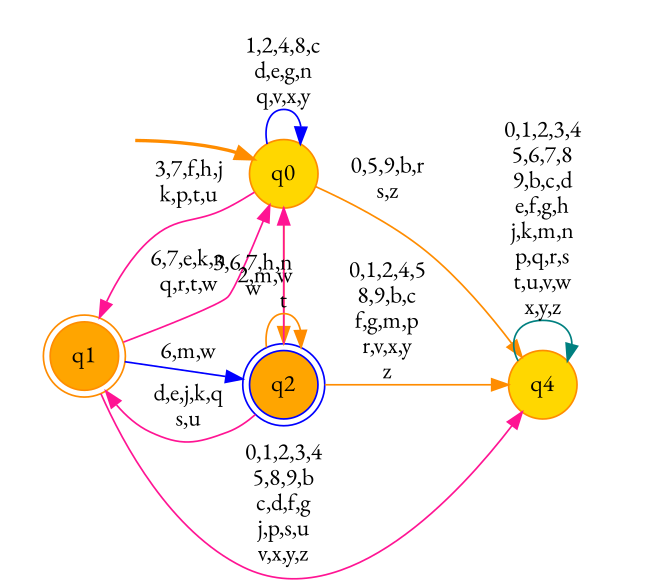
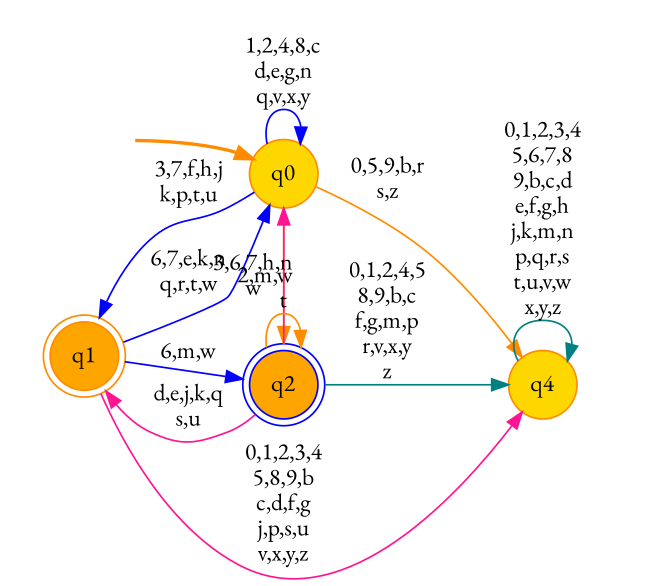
edge "q0" -> "q1": color deeppink -> blue
edge "q1" -> "q0": color deeppink -> blue
edge "q2" -> "q4": color darkorange -> teal
